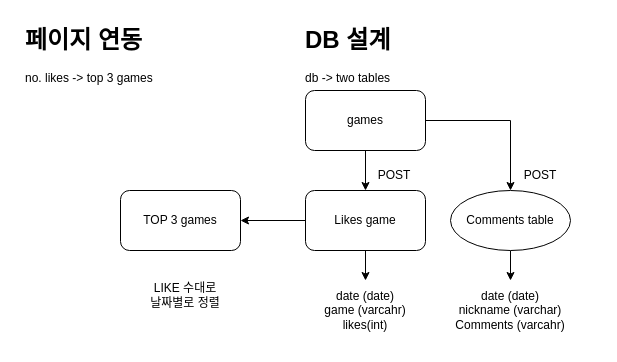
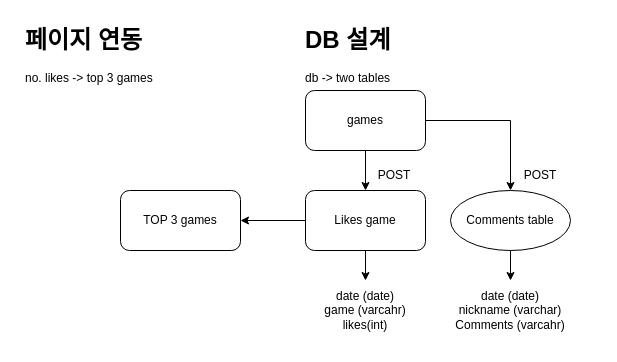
node "LIKE 수대로 날짜별로 정렬": removed
